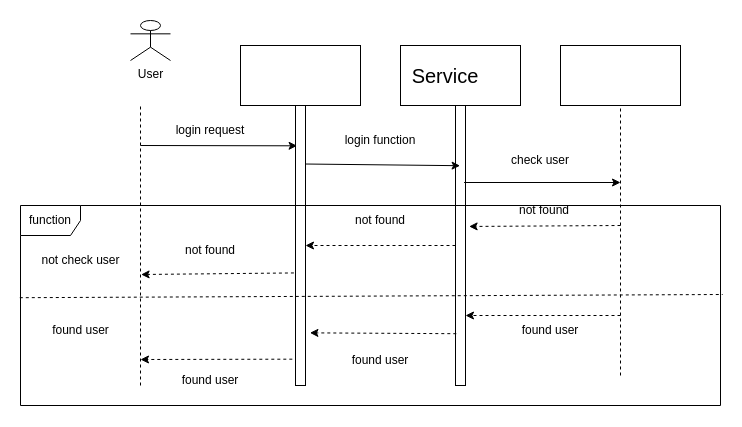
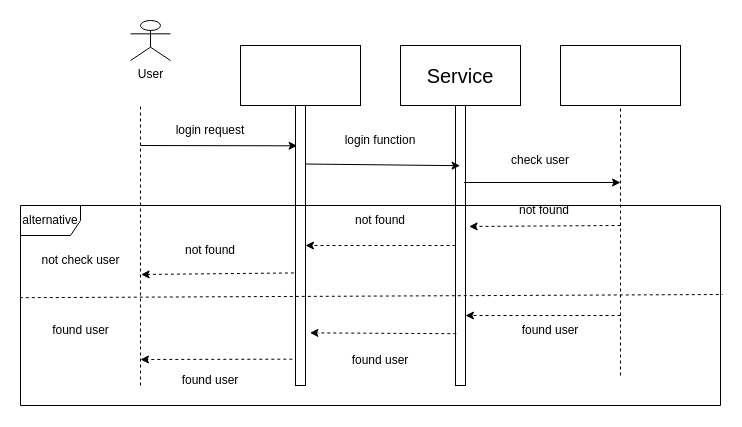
node "Service": moved (446, 76) -> (461, 76)
node "function": label "function" -> "alternative"
